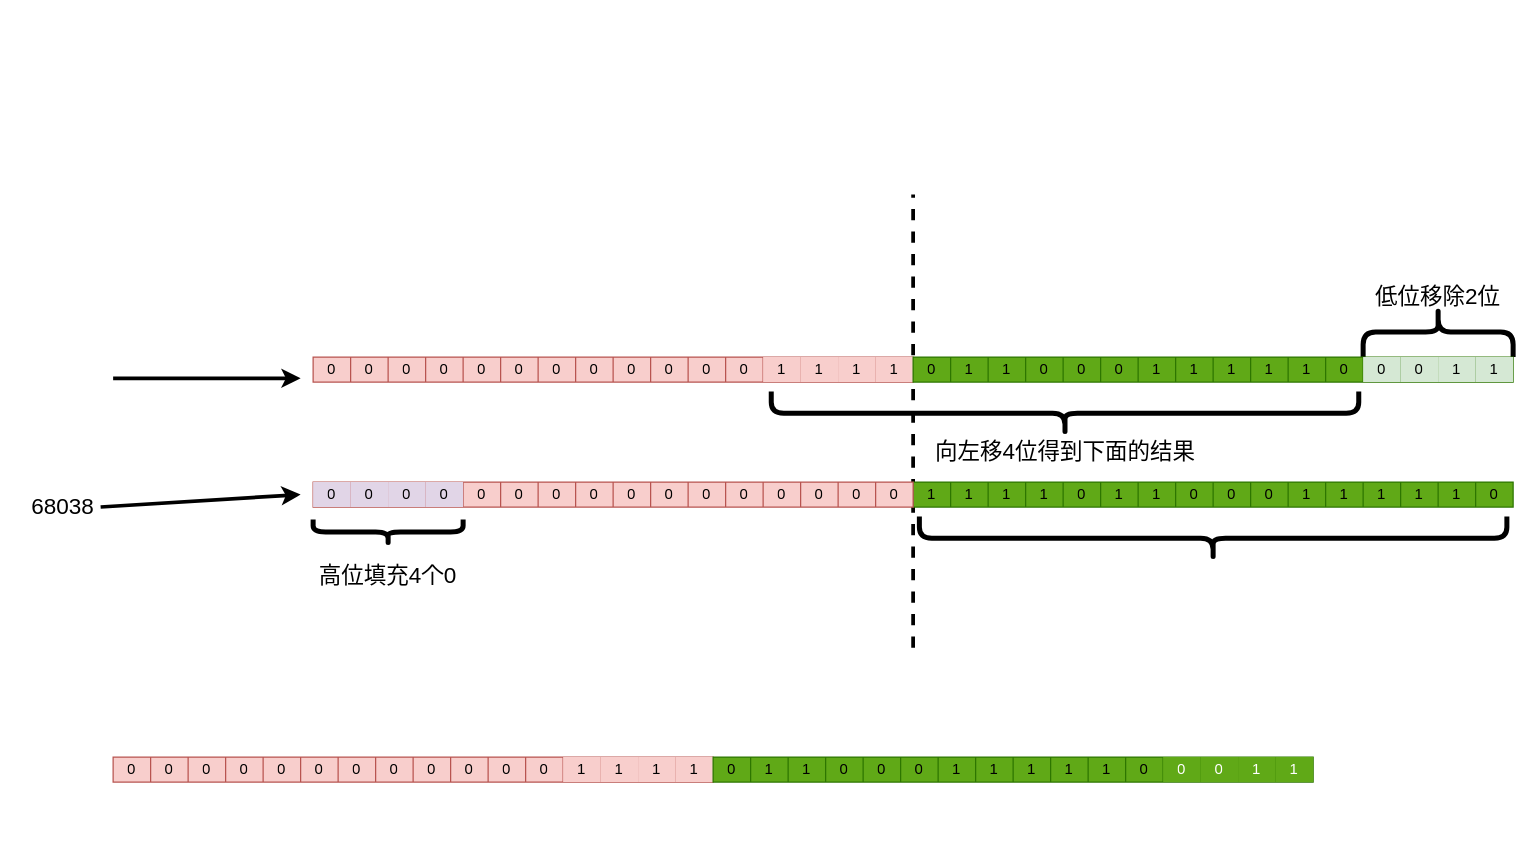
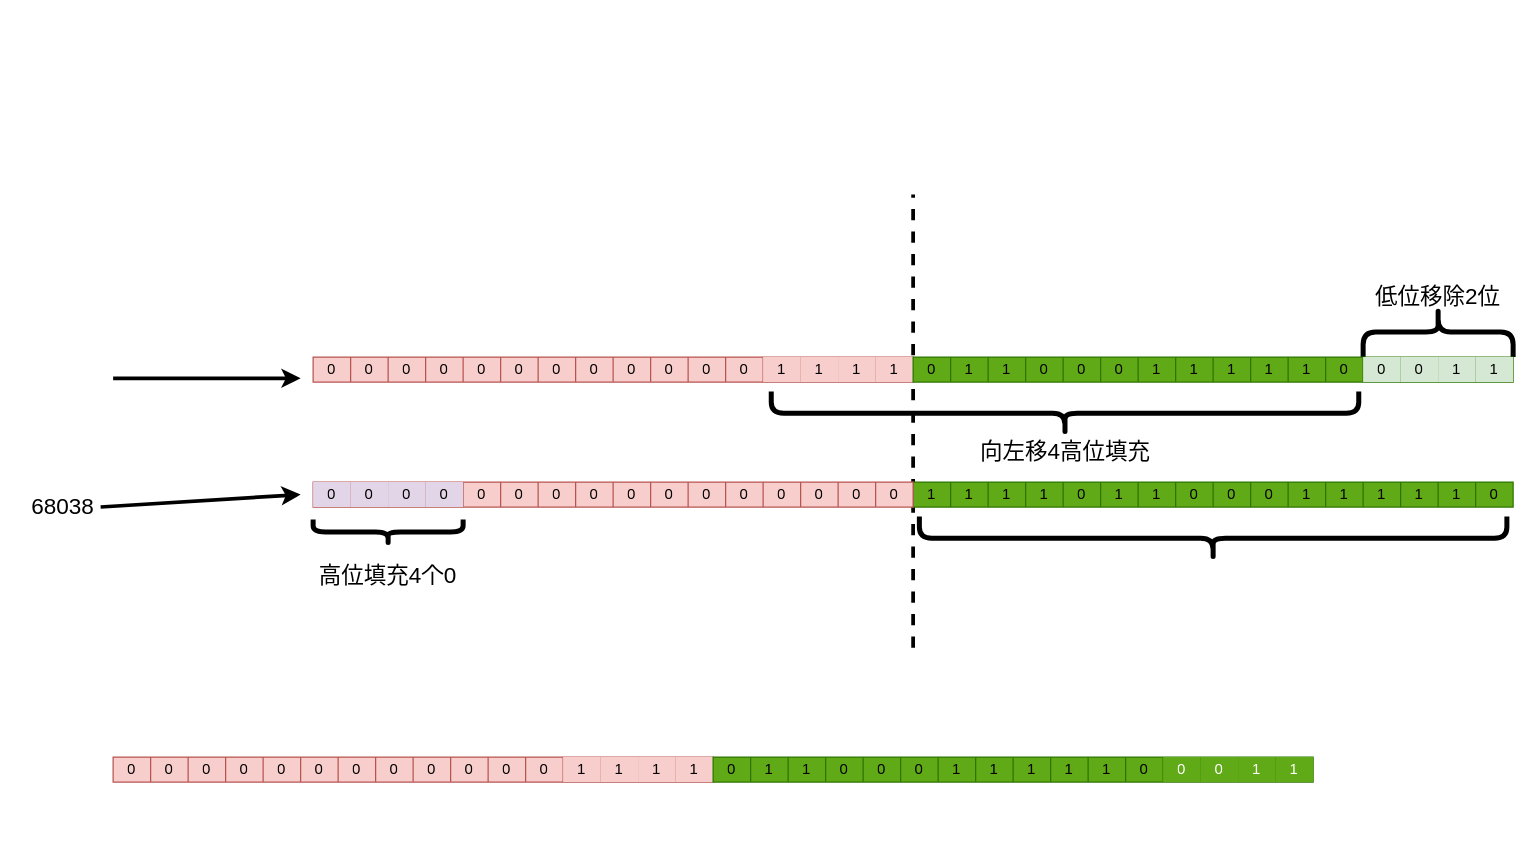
node "向左移4位得到下面的结果": label "向左移4位得到下面的结果" -> "向左移4高位填充"
